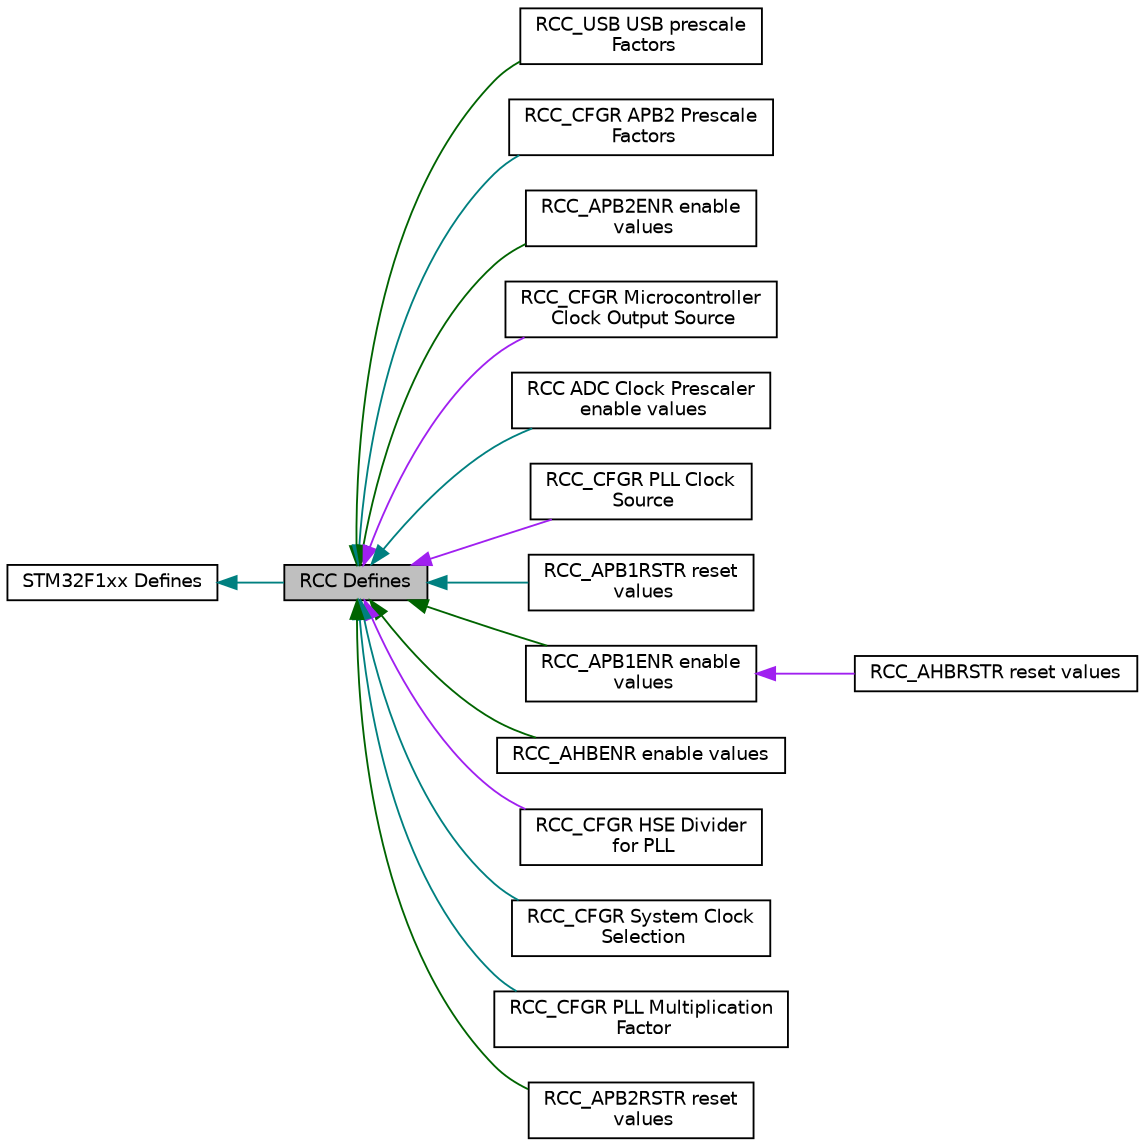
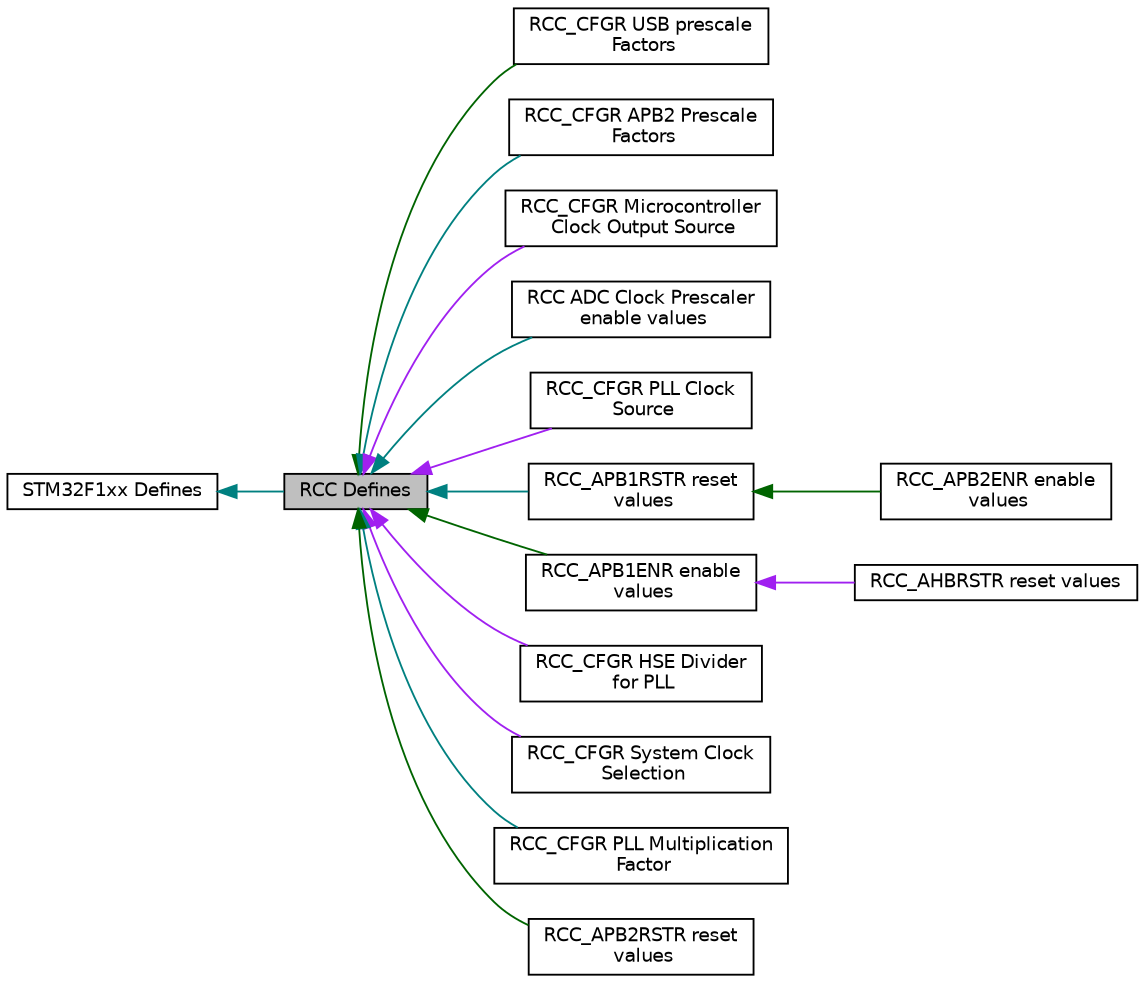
node "RCC_USB USB prescale Factors": label "RCC_USB USB prescale Factors" -> "RCC_CFGR USB prescale Factors"
edge "RCC_APB2ENR enable values" -> "RCC Defines": now "RCC_APB2ENR enable values" -> "RCC_APB1RSTR reset values"
node "RCC_AHBENR enable values": removed
edge "RCC_CFGR System Clock Selection" -> "RCC Defines": color teal -> purple
